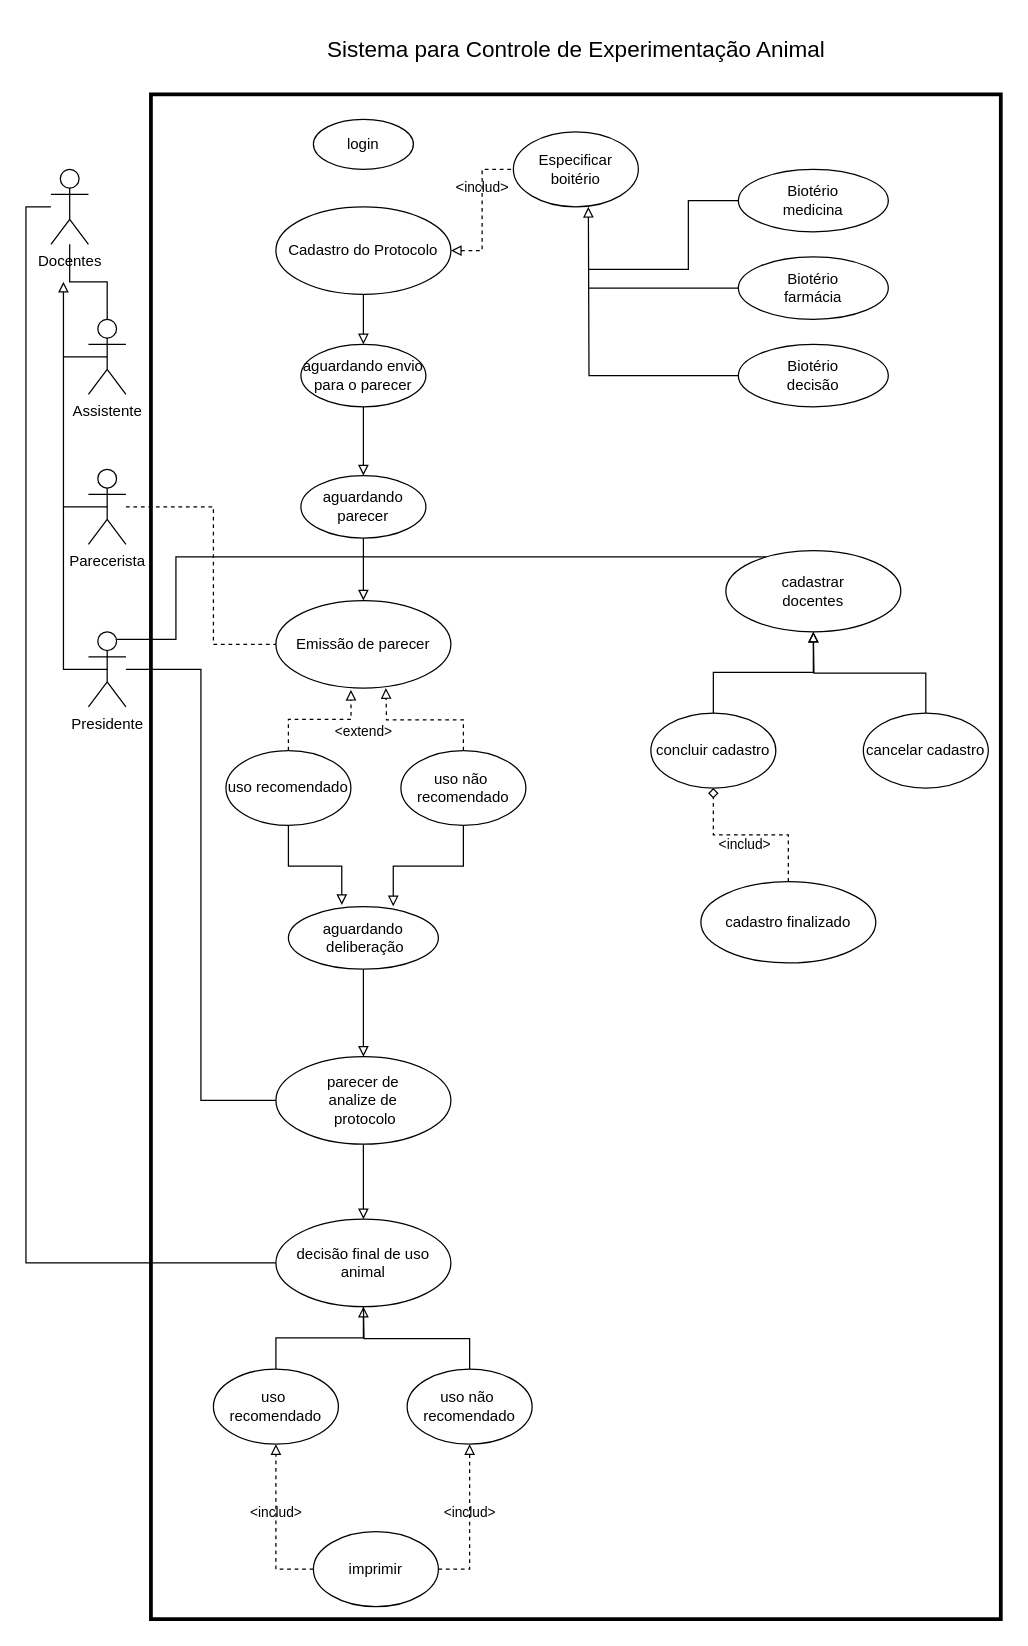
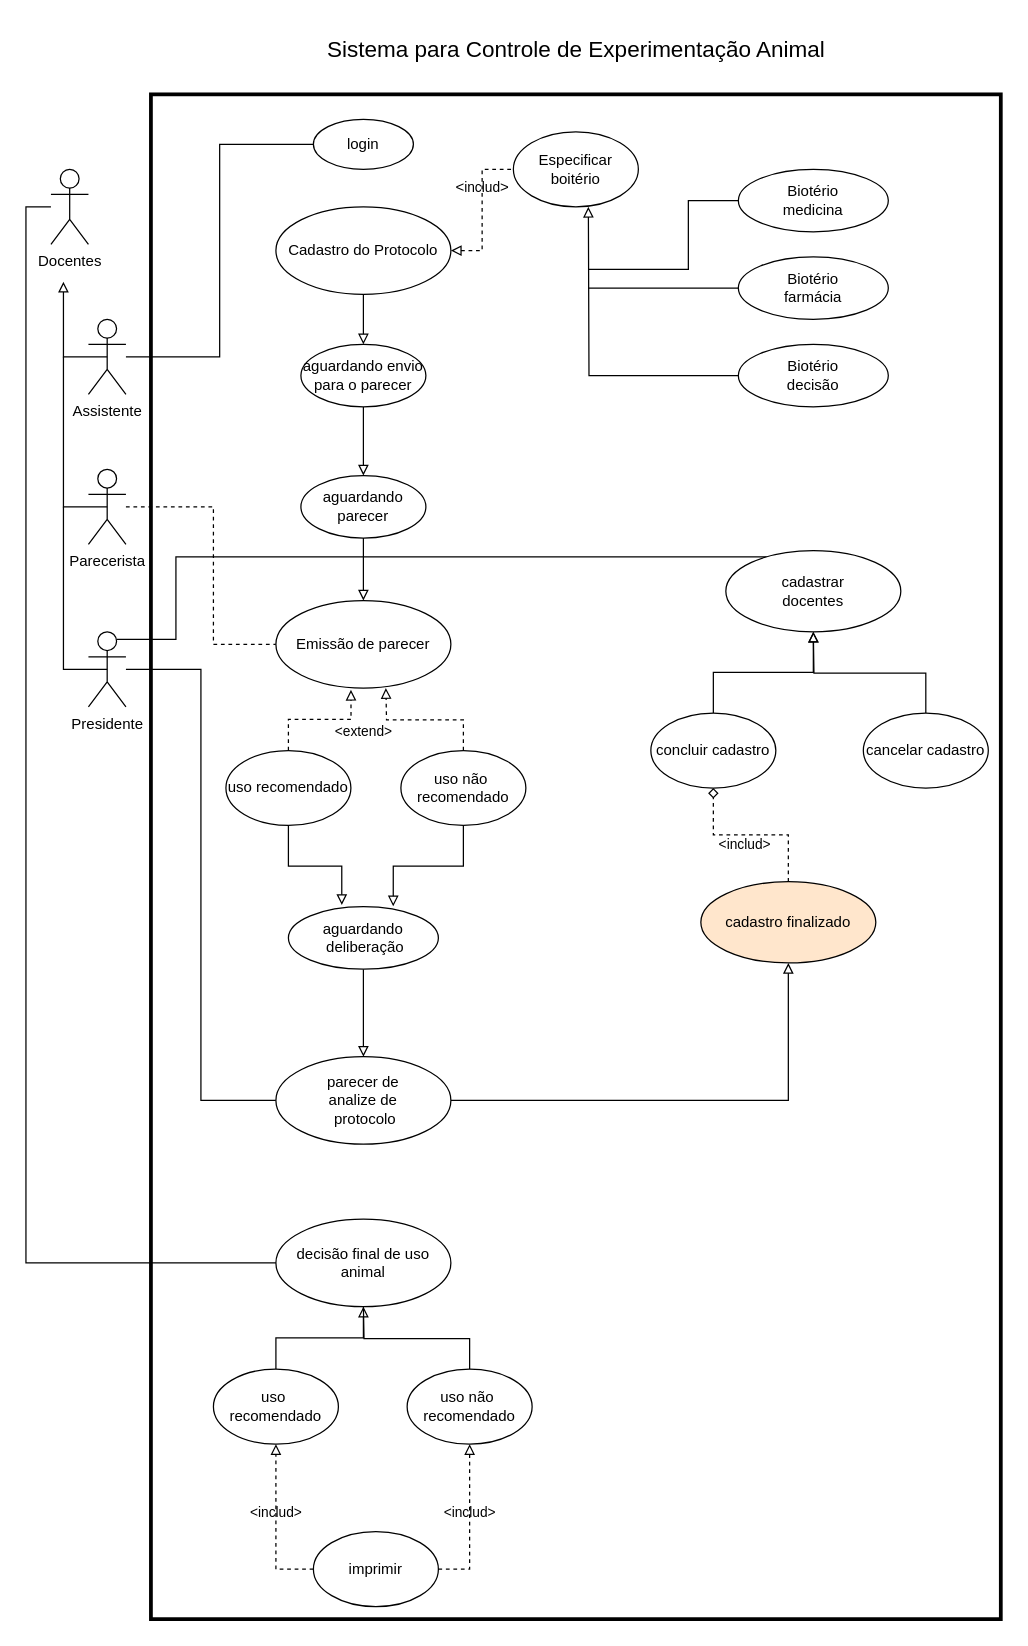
edge "Docentes" -- "Assistente": now "login" -- "Assistente"
node "cadastro finalizado": fillcolor #ffffff -> #ffe6cc
edge "parecer de analize de protocolo" -> "decisão final de uso animal": now "parecer de analize de protocolo" -> "cadastro finalizado"
